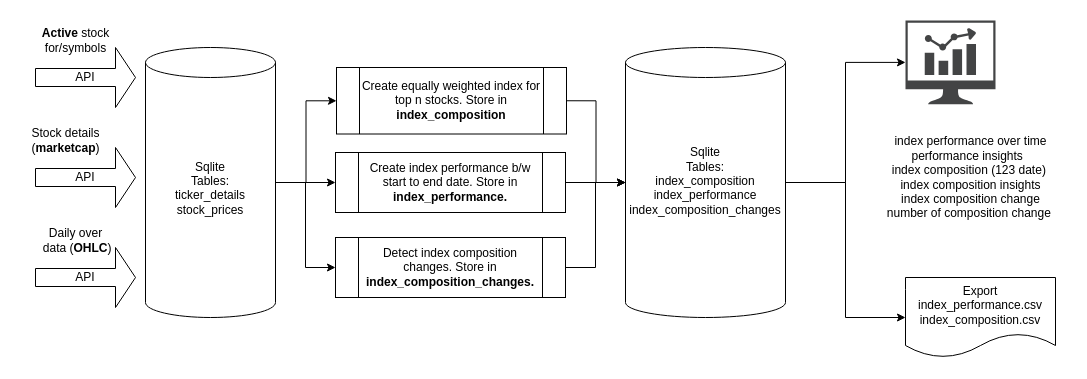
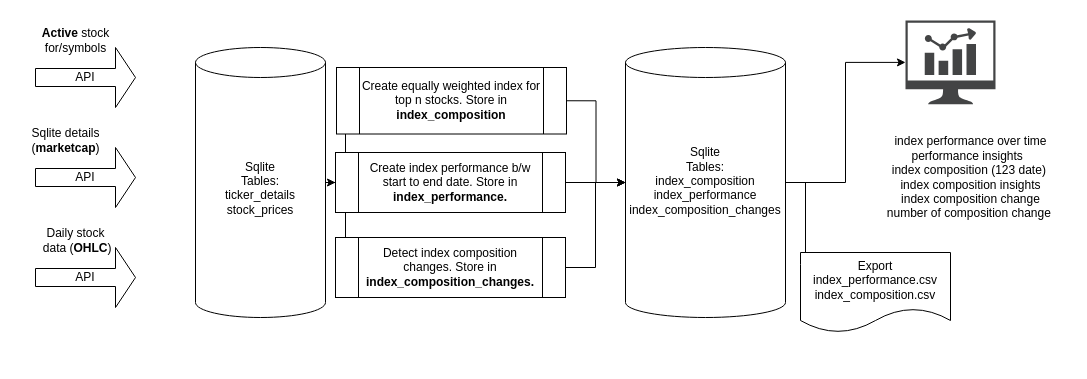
node "Stock details (marketcap)": label "Stock details (marketcap)" -> "Sqlite details (marketcap)"
node "Sqlite Tables: ticker_details stock_prices": moved (211, 183) -> (261, 183)
node "Daily over data (OHLC)": label "Daily over data (OHLC)" -> "Daily stock data (OHLC)"
node "Export index_performance.csv index_composition.csv": moved (981, 318) -> (876, 293)
